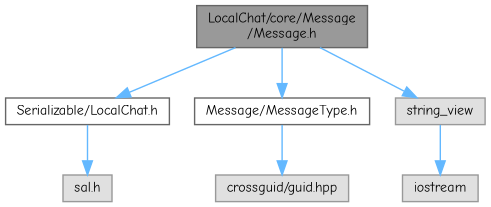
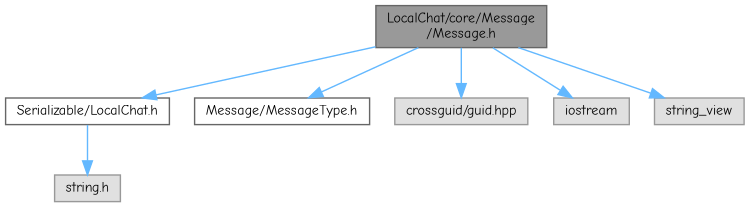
edge "Message/MessageType.h" -> "crossguid/guid.hpp": now "LocalChat/core/Message /Message.h" -> "crossguid/guid.hpp"
edge "string_view" -> "iostream": now "LocalChat/core/Message /Message.h" -> "iostream"
node "sal.h": label "sal.h" -> "string.h"
